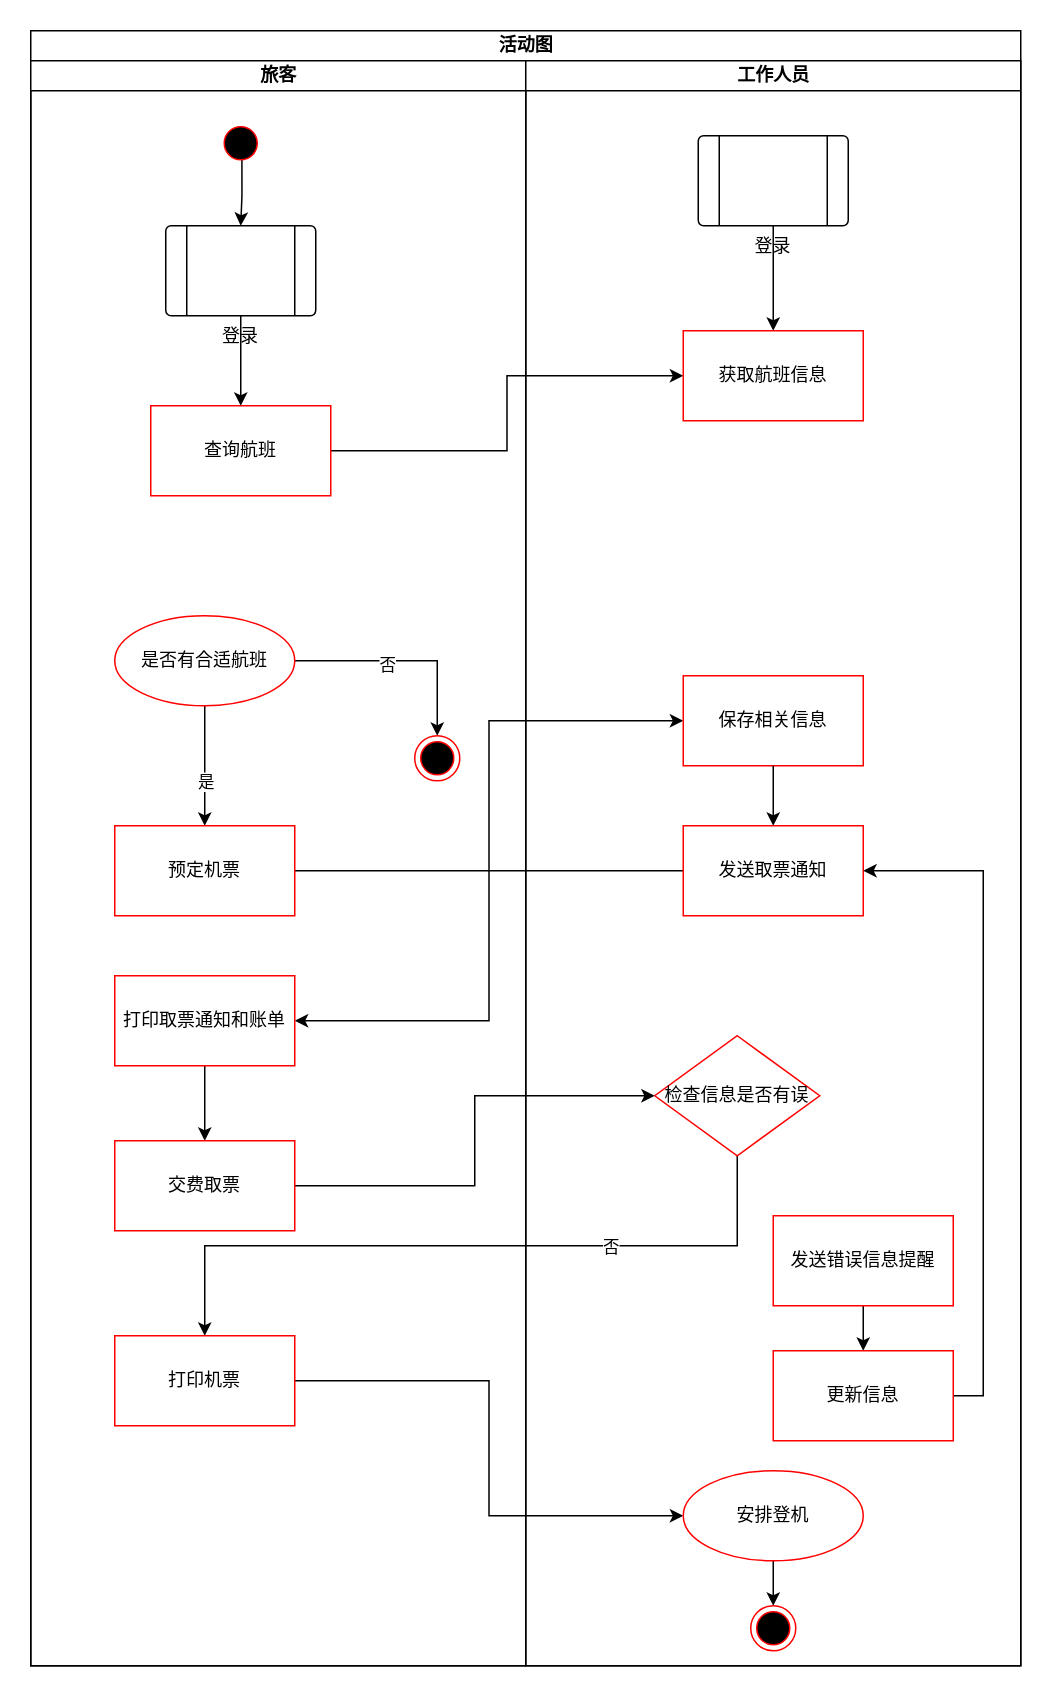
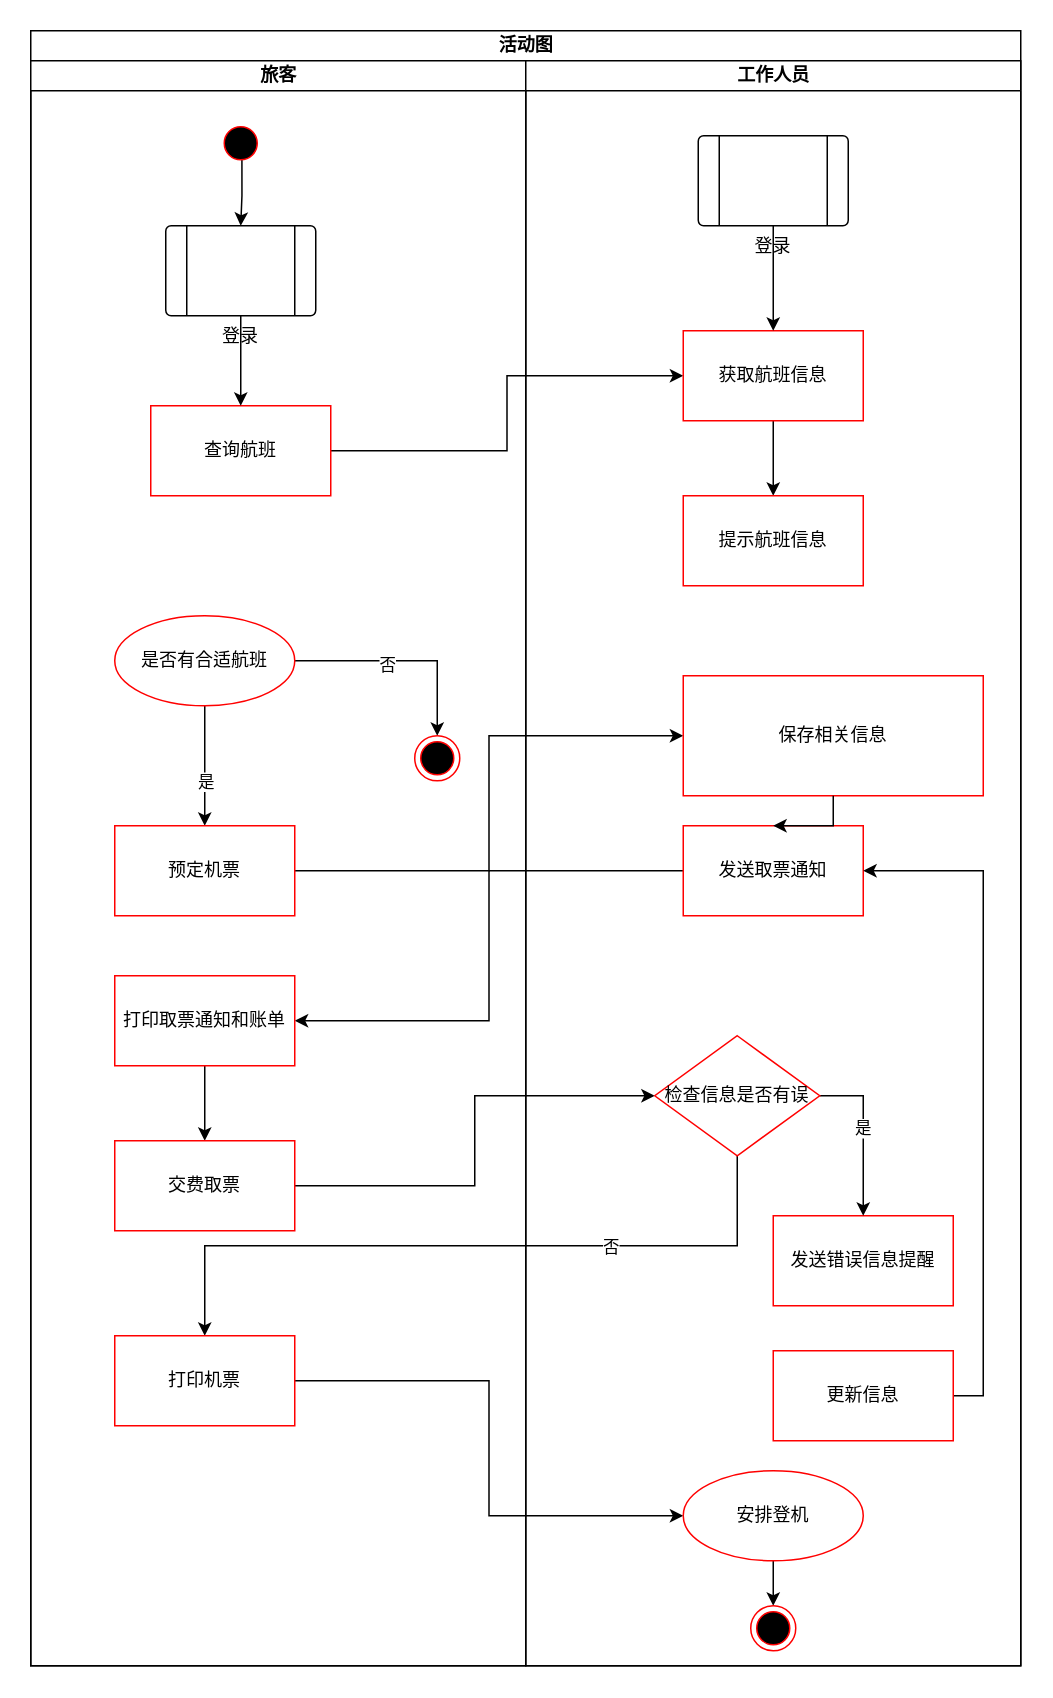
edge "获取航班信息" -> "提示航班信息": added
node "提示航班信息": added
node "保存相关信息": size 180x90 -> 300x120
edge "检查信息是否有误" -> "发送错误信息提醒": added, label "是"
edge "发送错误信息提醒" -> "更新信息": removed
